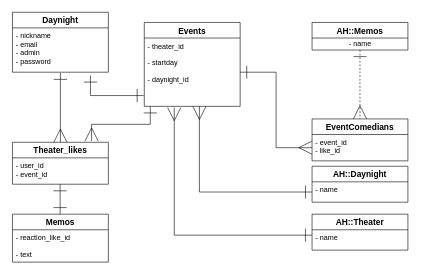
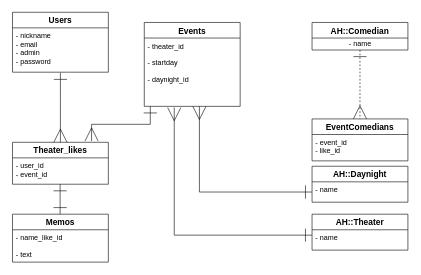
node "Daynight": label "Daynight" -> "Users"
node "AH::Memos": label "AH::Memos" -> "AH::Comedian"
edge "- nickname - email - admin - password" -- "- theater_id - startday - daynight_id": removed
edge "- theater_id - startday - daynight_id" -- "- event_id - like_id": removed
node "- reaction_like_id - text": label "- reaction_like_id - text" -> "- name_like_id - text"
